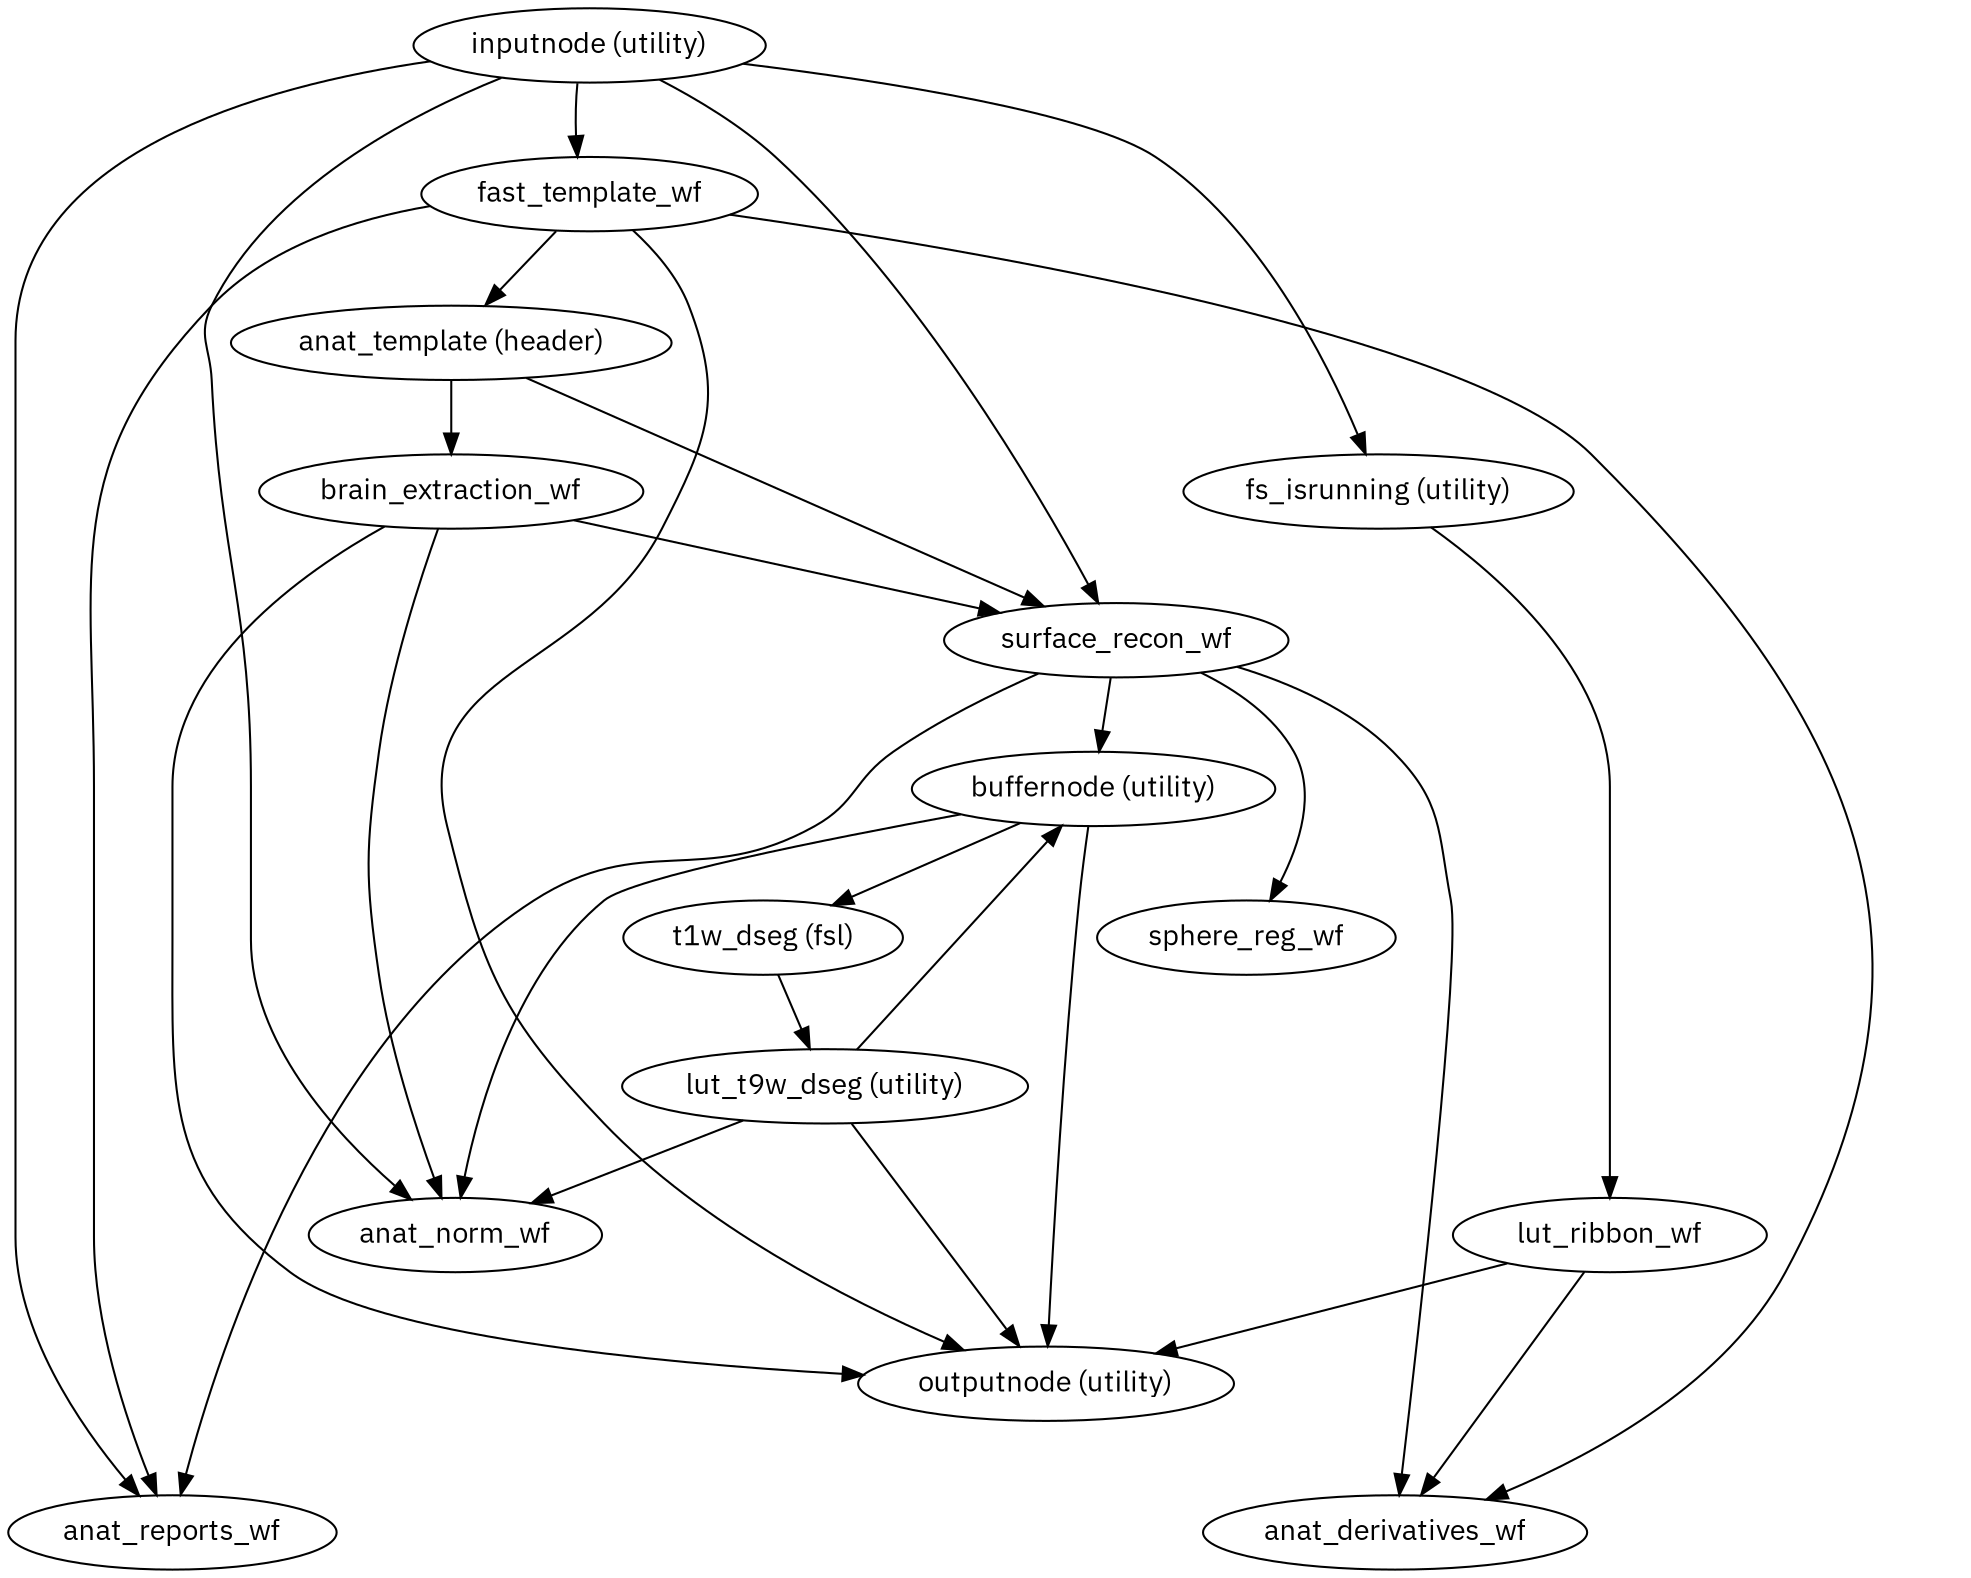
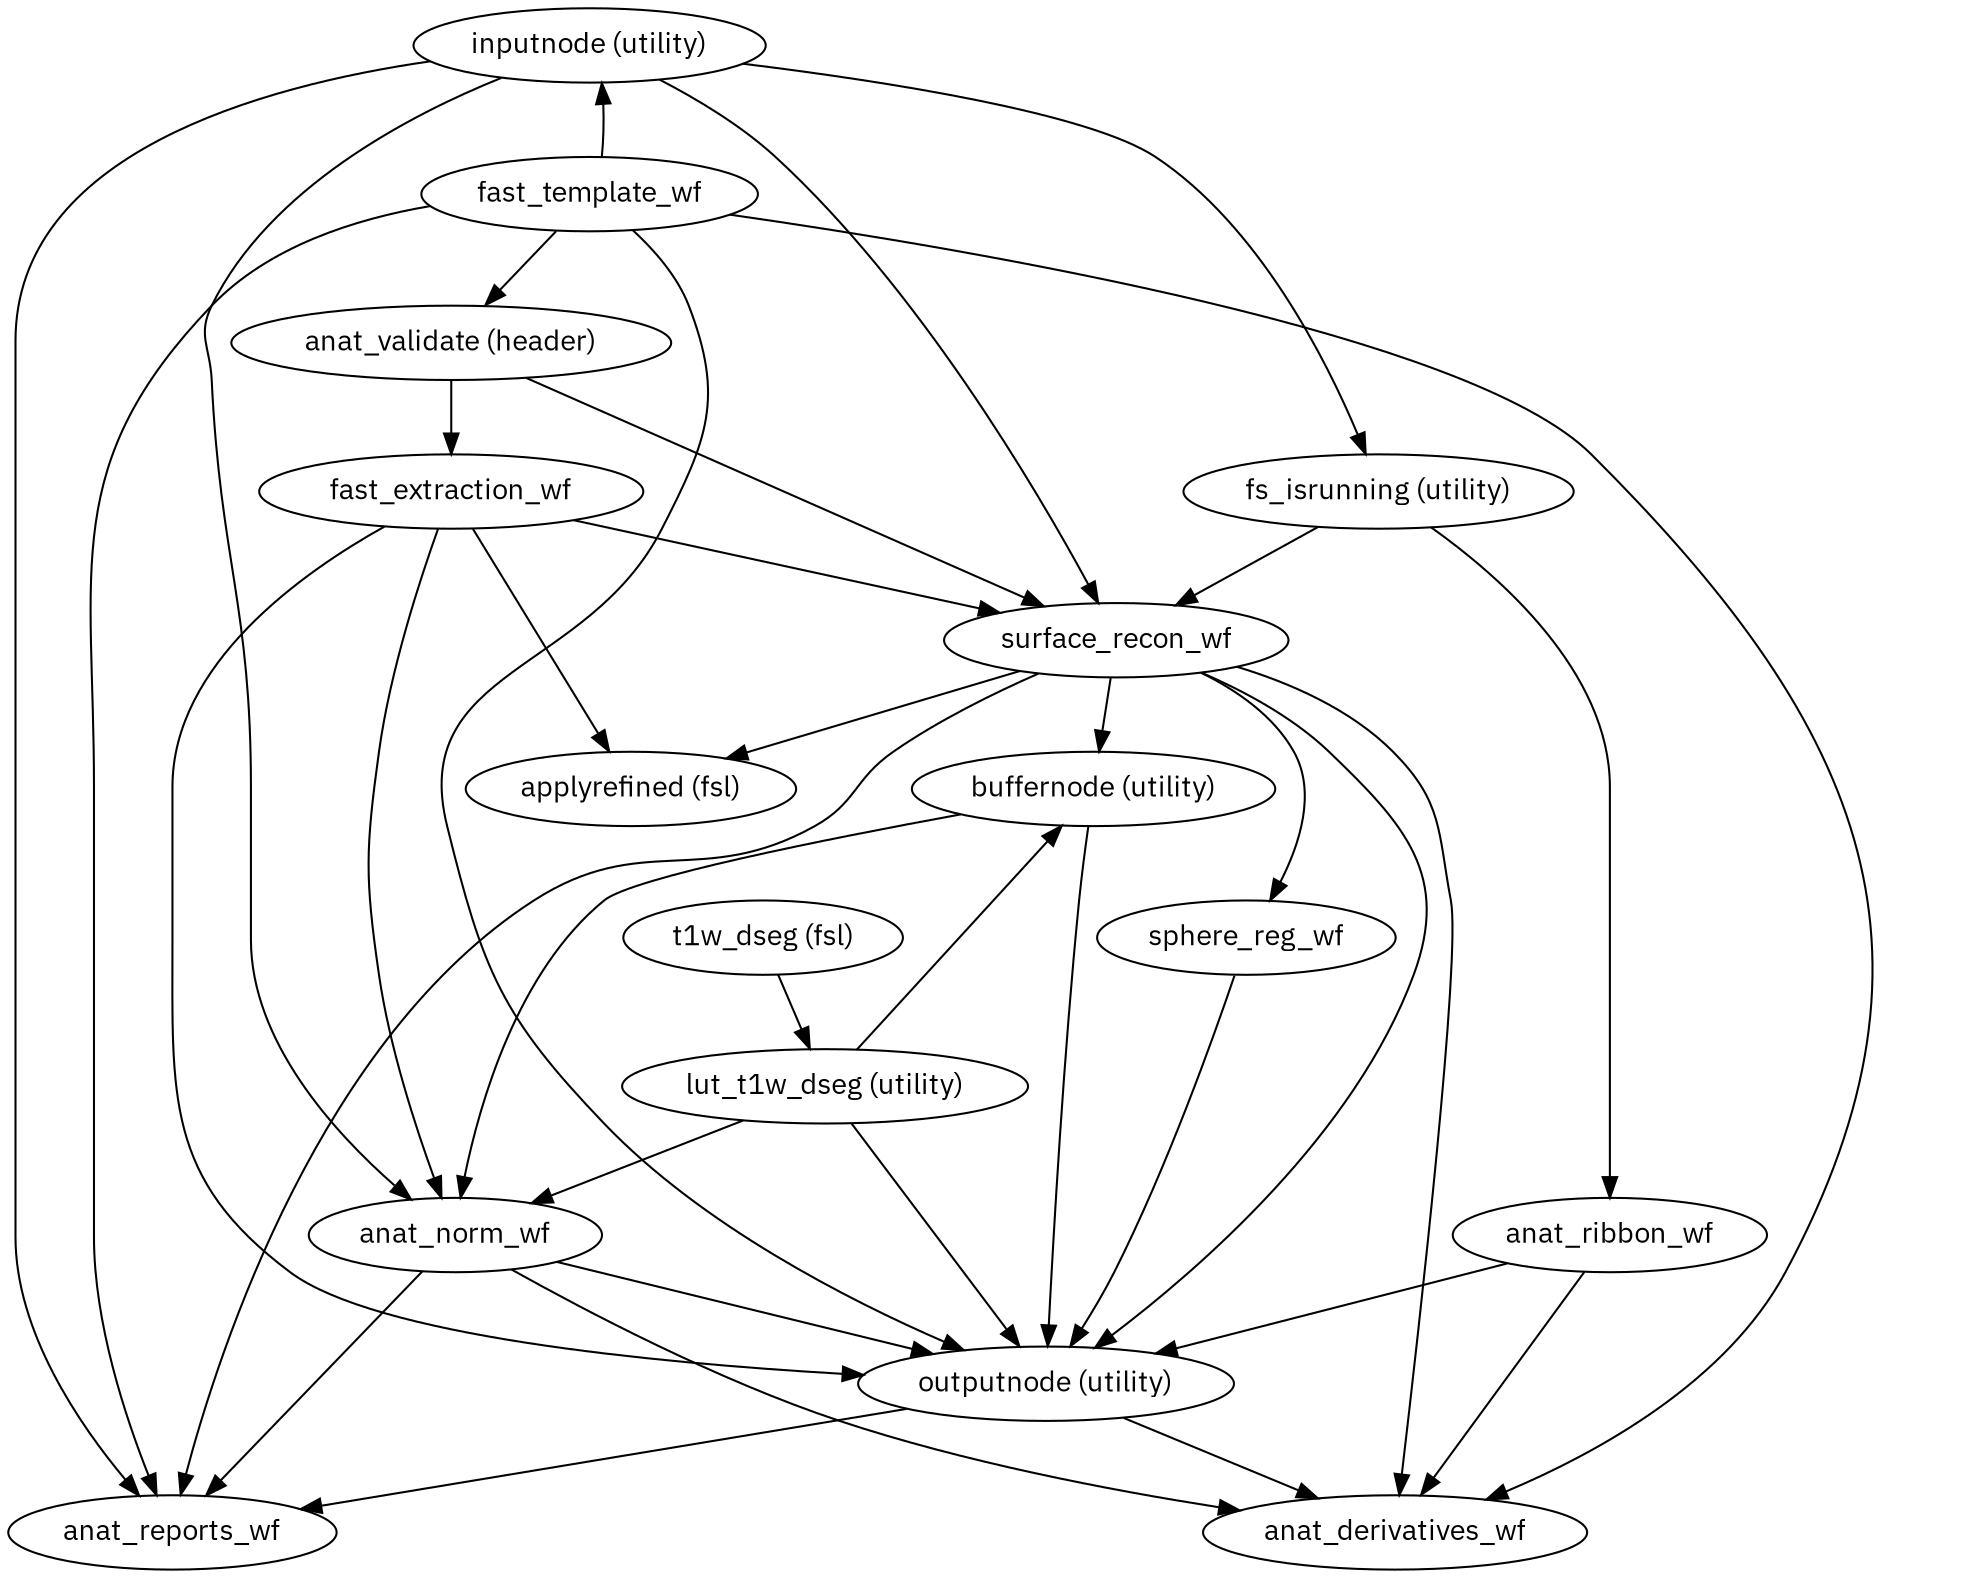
edge "inputnode (utility)" -> "fast_template_wf": reversed
node "anat_template (header)": label "anat_template (header)" -> "anat_validate (header)"
node "brain_extraction_wf": label "brain_extraction_wf" -> "fast_extraction_wf"
edge "fs_isrunning (utility)" -> "surface_recon_wf": added
node "applyrefined (fsl)": added
edge "buffernode (utility)" -> "t1w_dseg (fsl)": removed
edge "surface_recon_wf" -> "outputnode (utility)": added
node "lut_t9w_dseg (utility)": label "lut_t9w_dseg (utility)" -> "lut_t1w_dseg (utility)"
edge "sphere_reg_wf" -> "outputnode (utility)": added
node "lut_ribbon_wf": label "lut_ribbon_wf" -> "anat_ribbon_wf"
edge "anat_norm_wf" -> "outputnode (utility)": added
edge "anat_norm_wf" -> "anat_reports_wf": added
edge "anat_norm_wf" -> "anat_derivatives_wf": added
edge "outputnode (utility)" -> "anat_derivatives_wf": added
edge "outputnode (utility)" -> "anat_reports_wf": added
